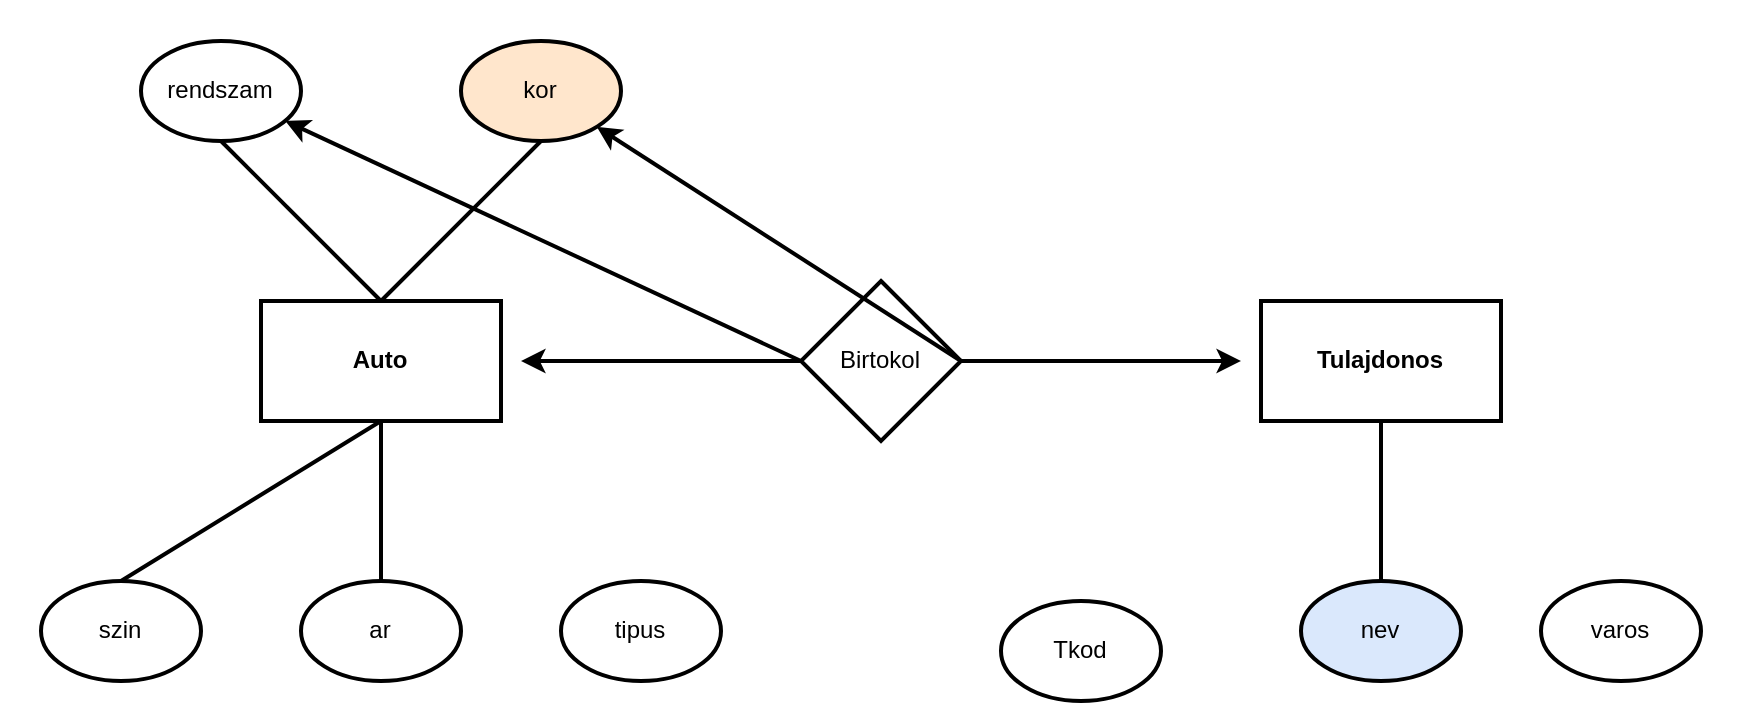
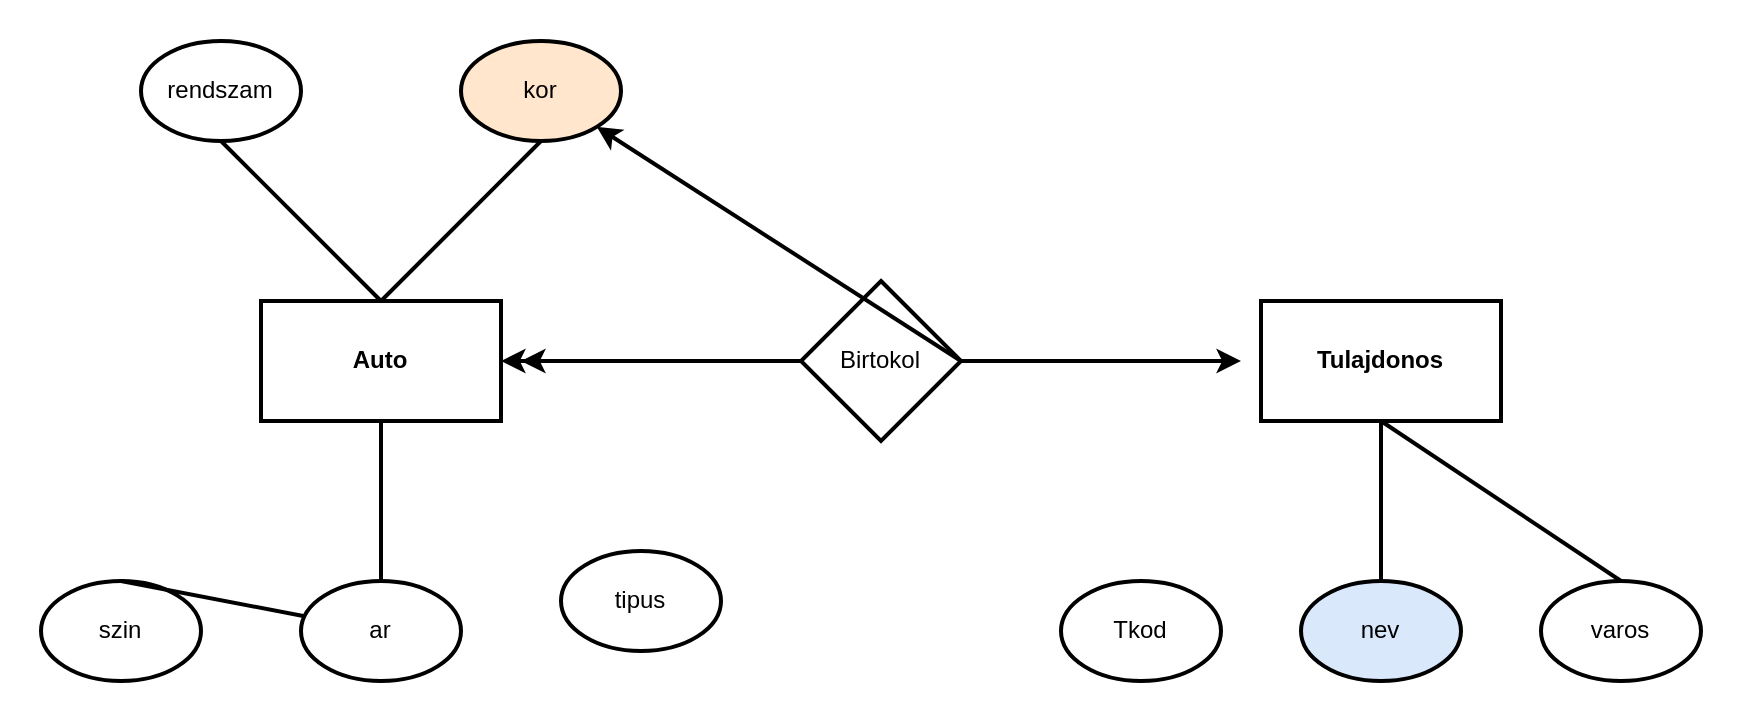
edge "Birtokol" -> "rendszam": now "Birtokol" -> "Auto"
edge "Auto" -- "szin": now "ar" -- "szin"
edge "Tulajdonos" -- "varos": added
node "tipus": moved (641, 631) -> (641, 601)
node "Tkod": moved (1081, 651) -> (1141, 631)
